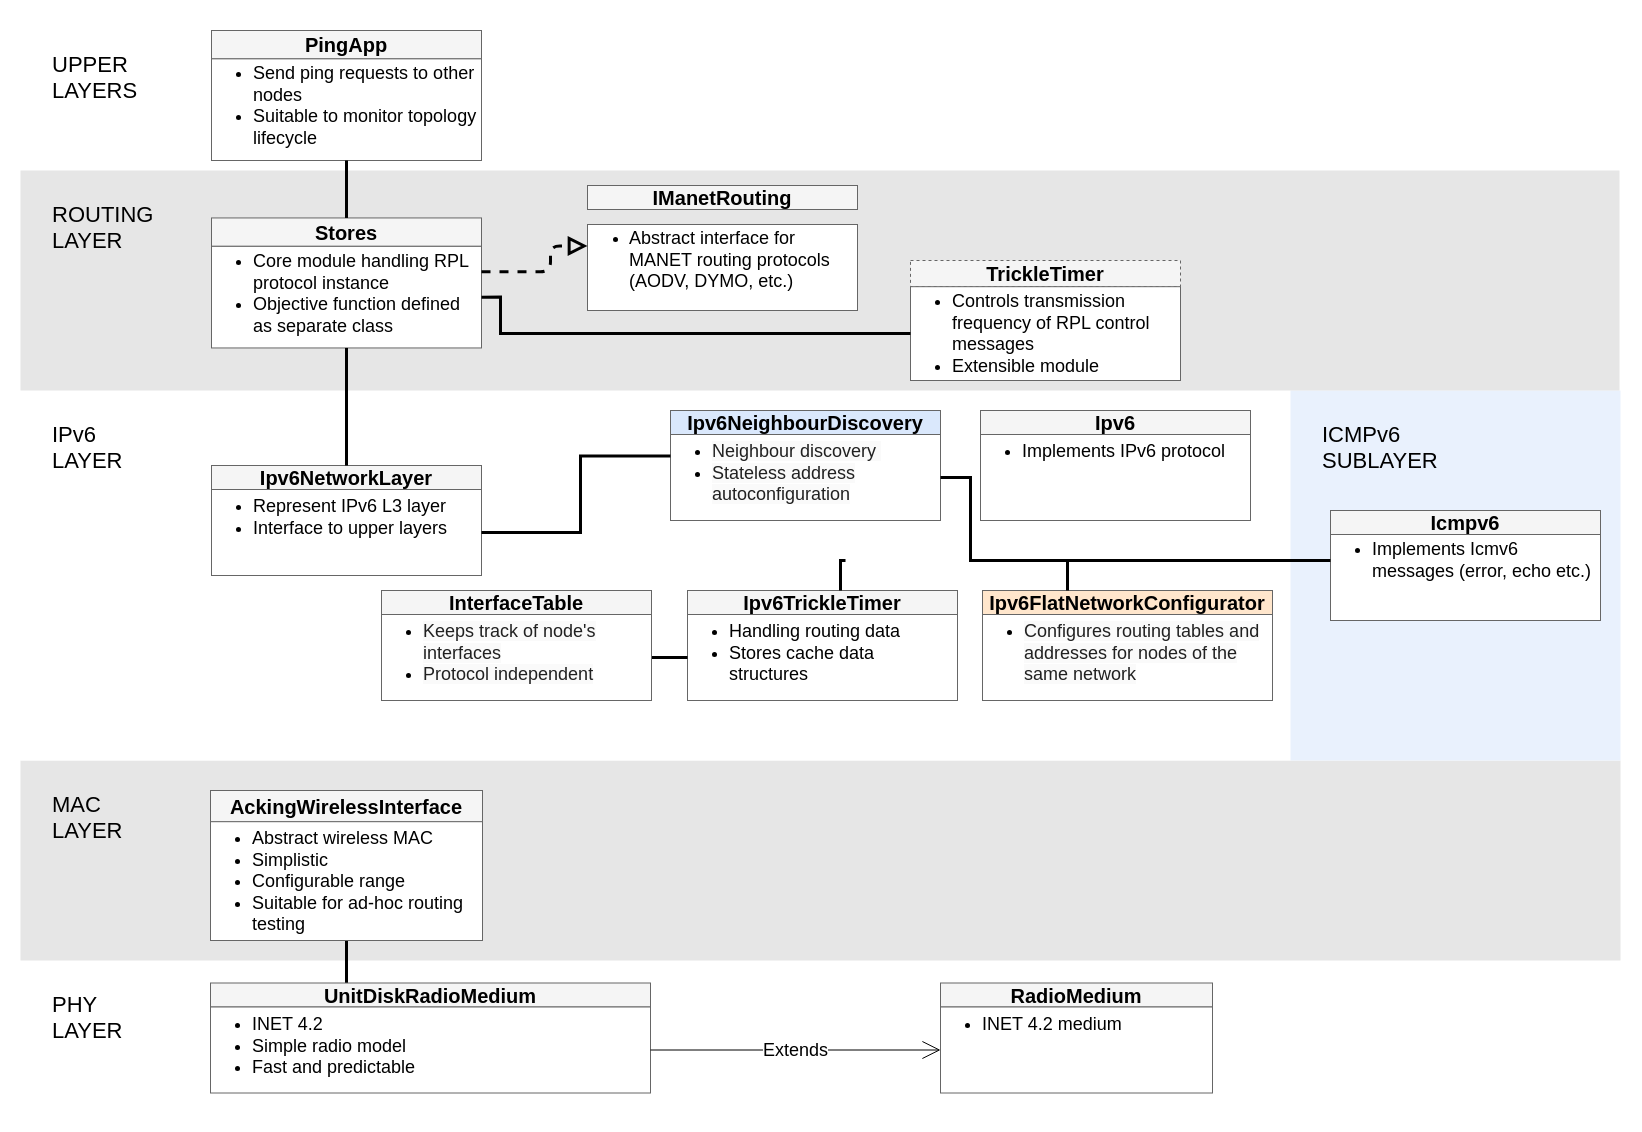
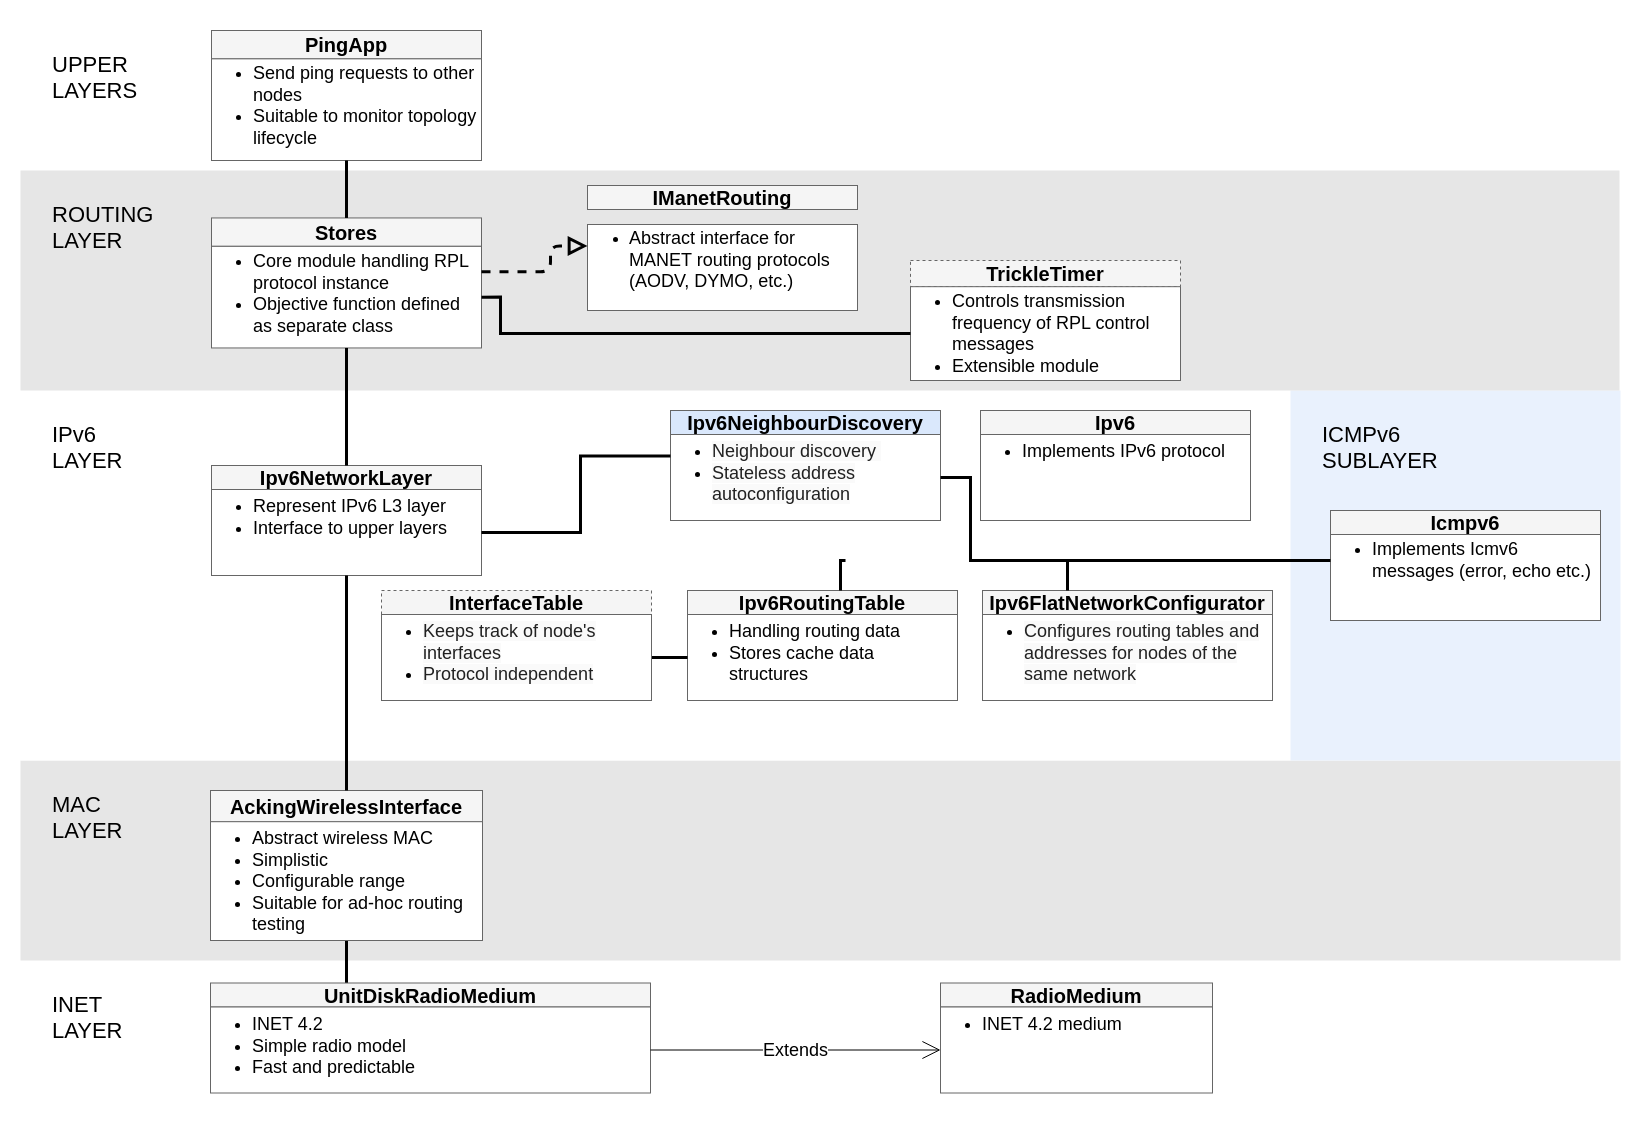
node "InterfaceTable": style solid -> dashed
node "Ipv6TrickleTimer": label "Ipv6TrickleTimer" -> "Ipv6RoutingTable"
node "Ipv6FlatNetworkConfigurator": fillcolor #ffe6cc -> #f5f5f5
edge "Represent IPv6 L3 layer Interface to upper layers" -- "AckingWirelessInterface": added
node "PHY LAYER": label "PHY LAYER" -> "INET LAYER"
